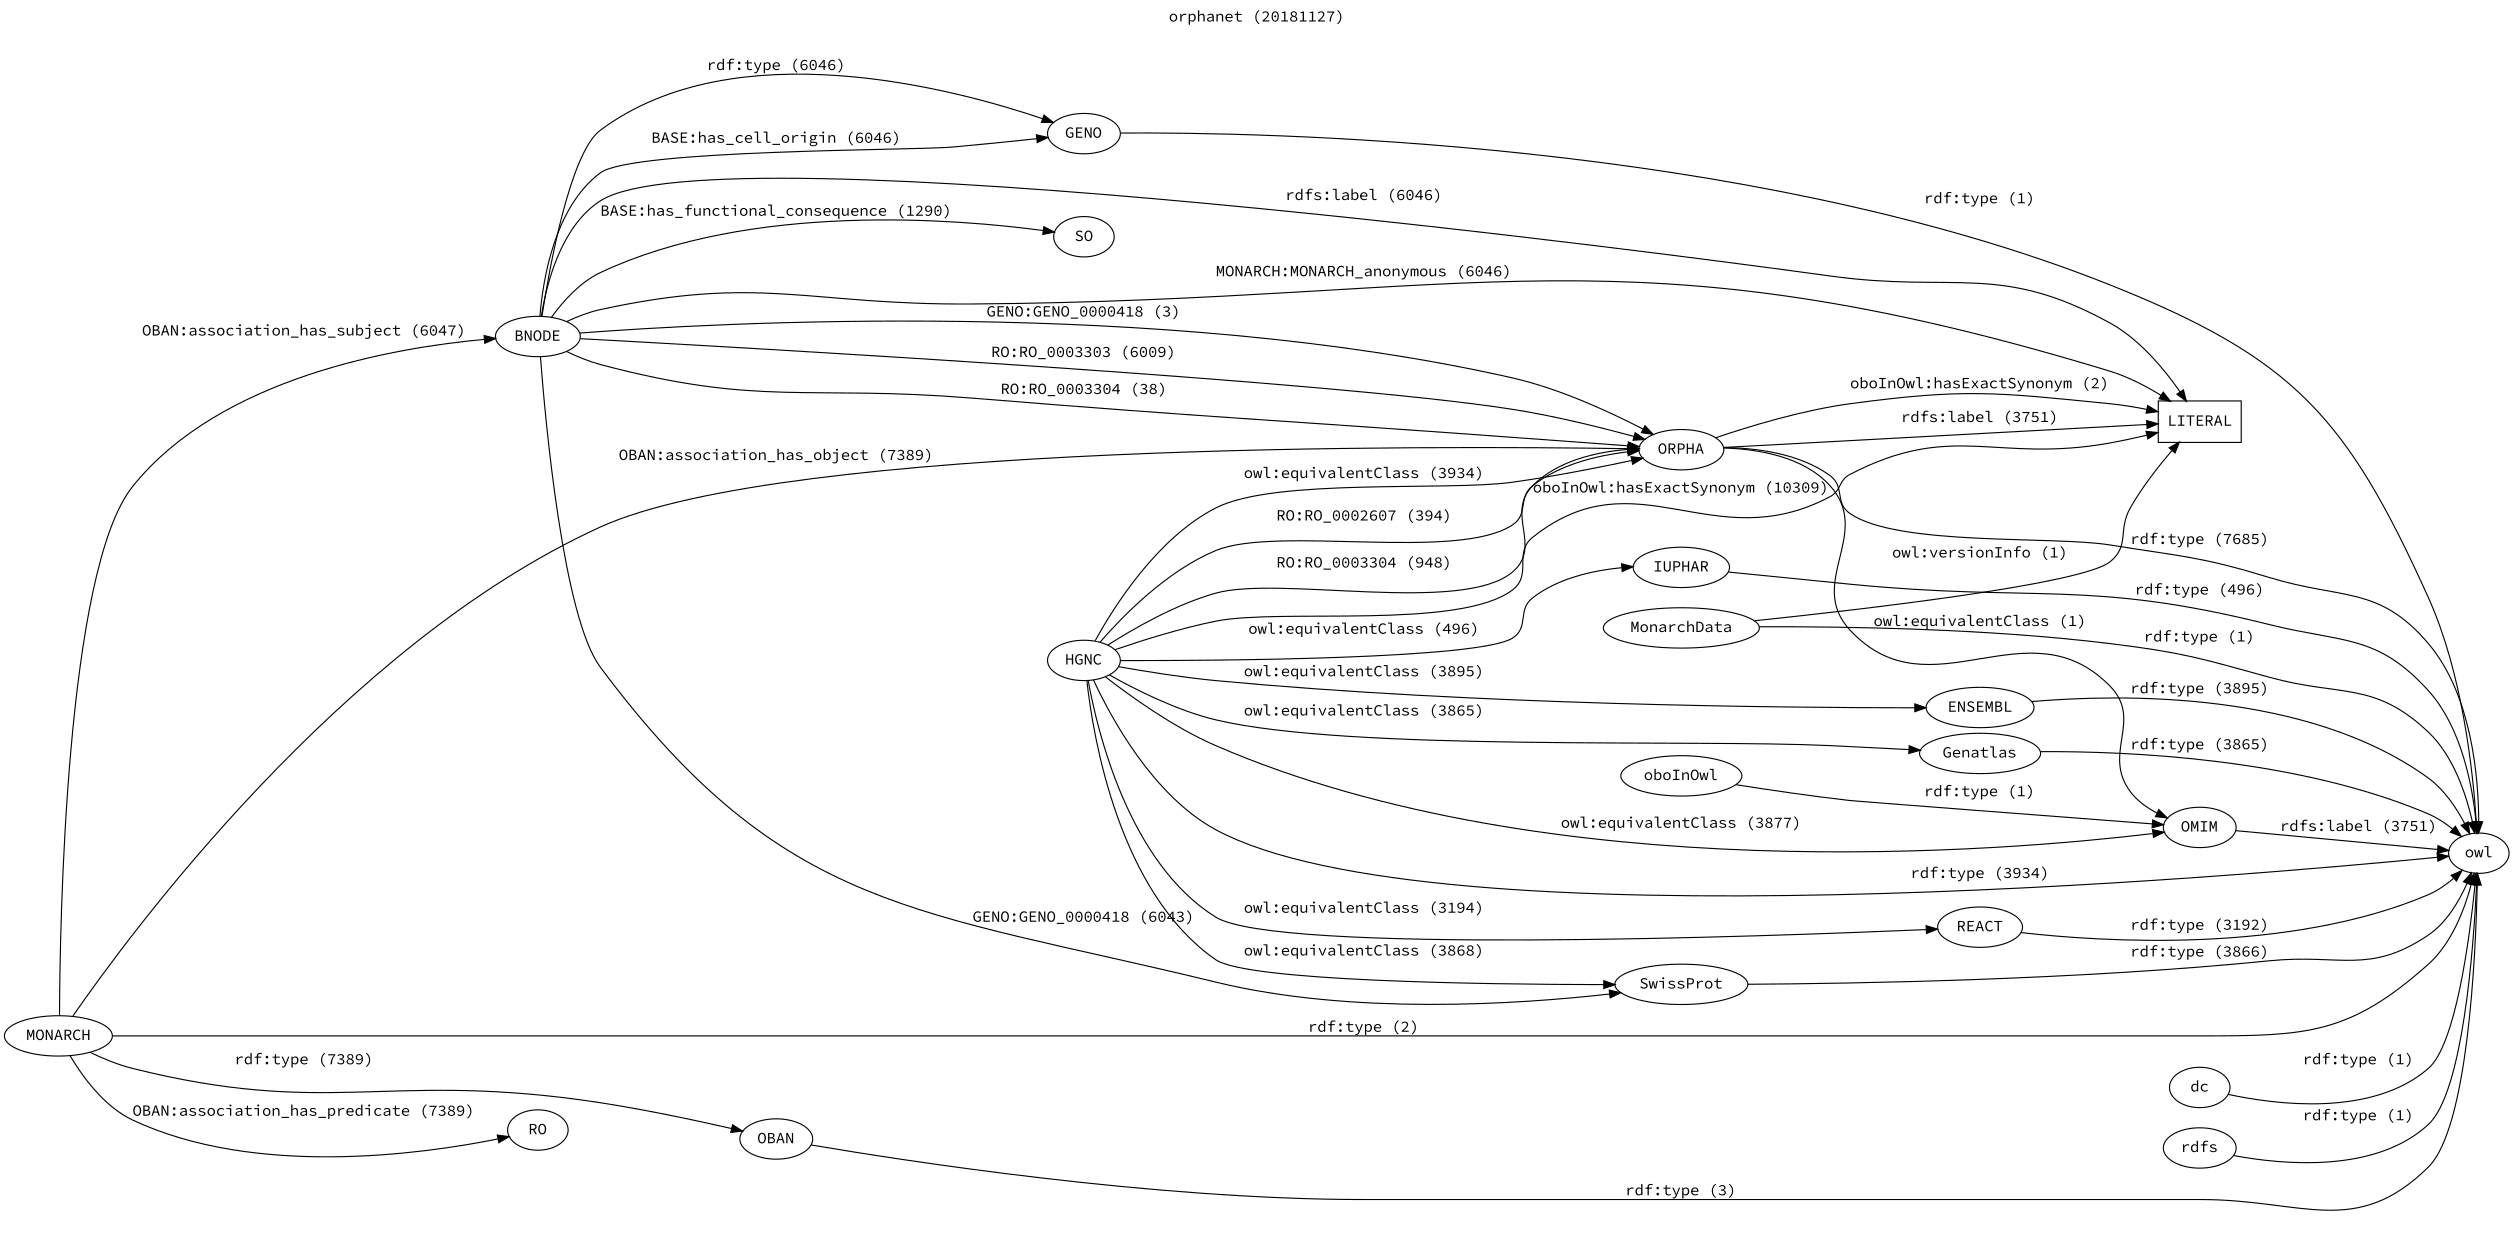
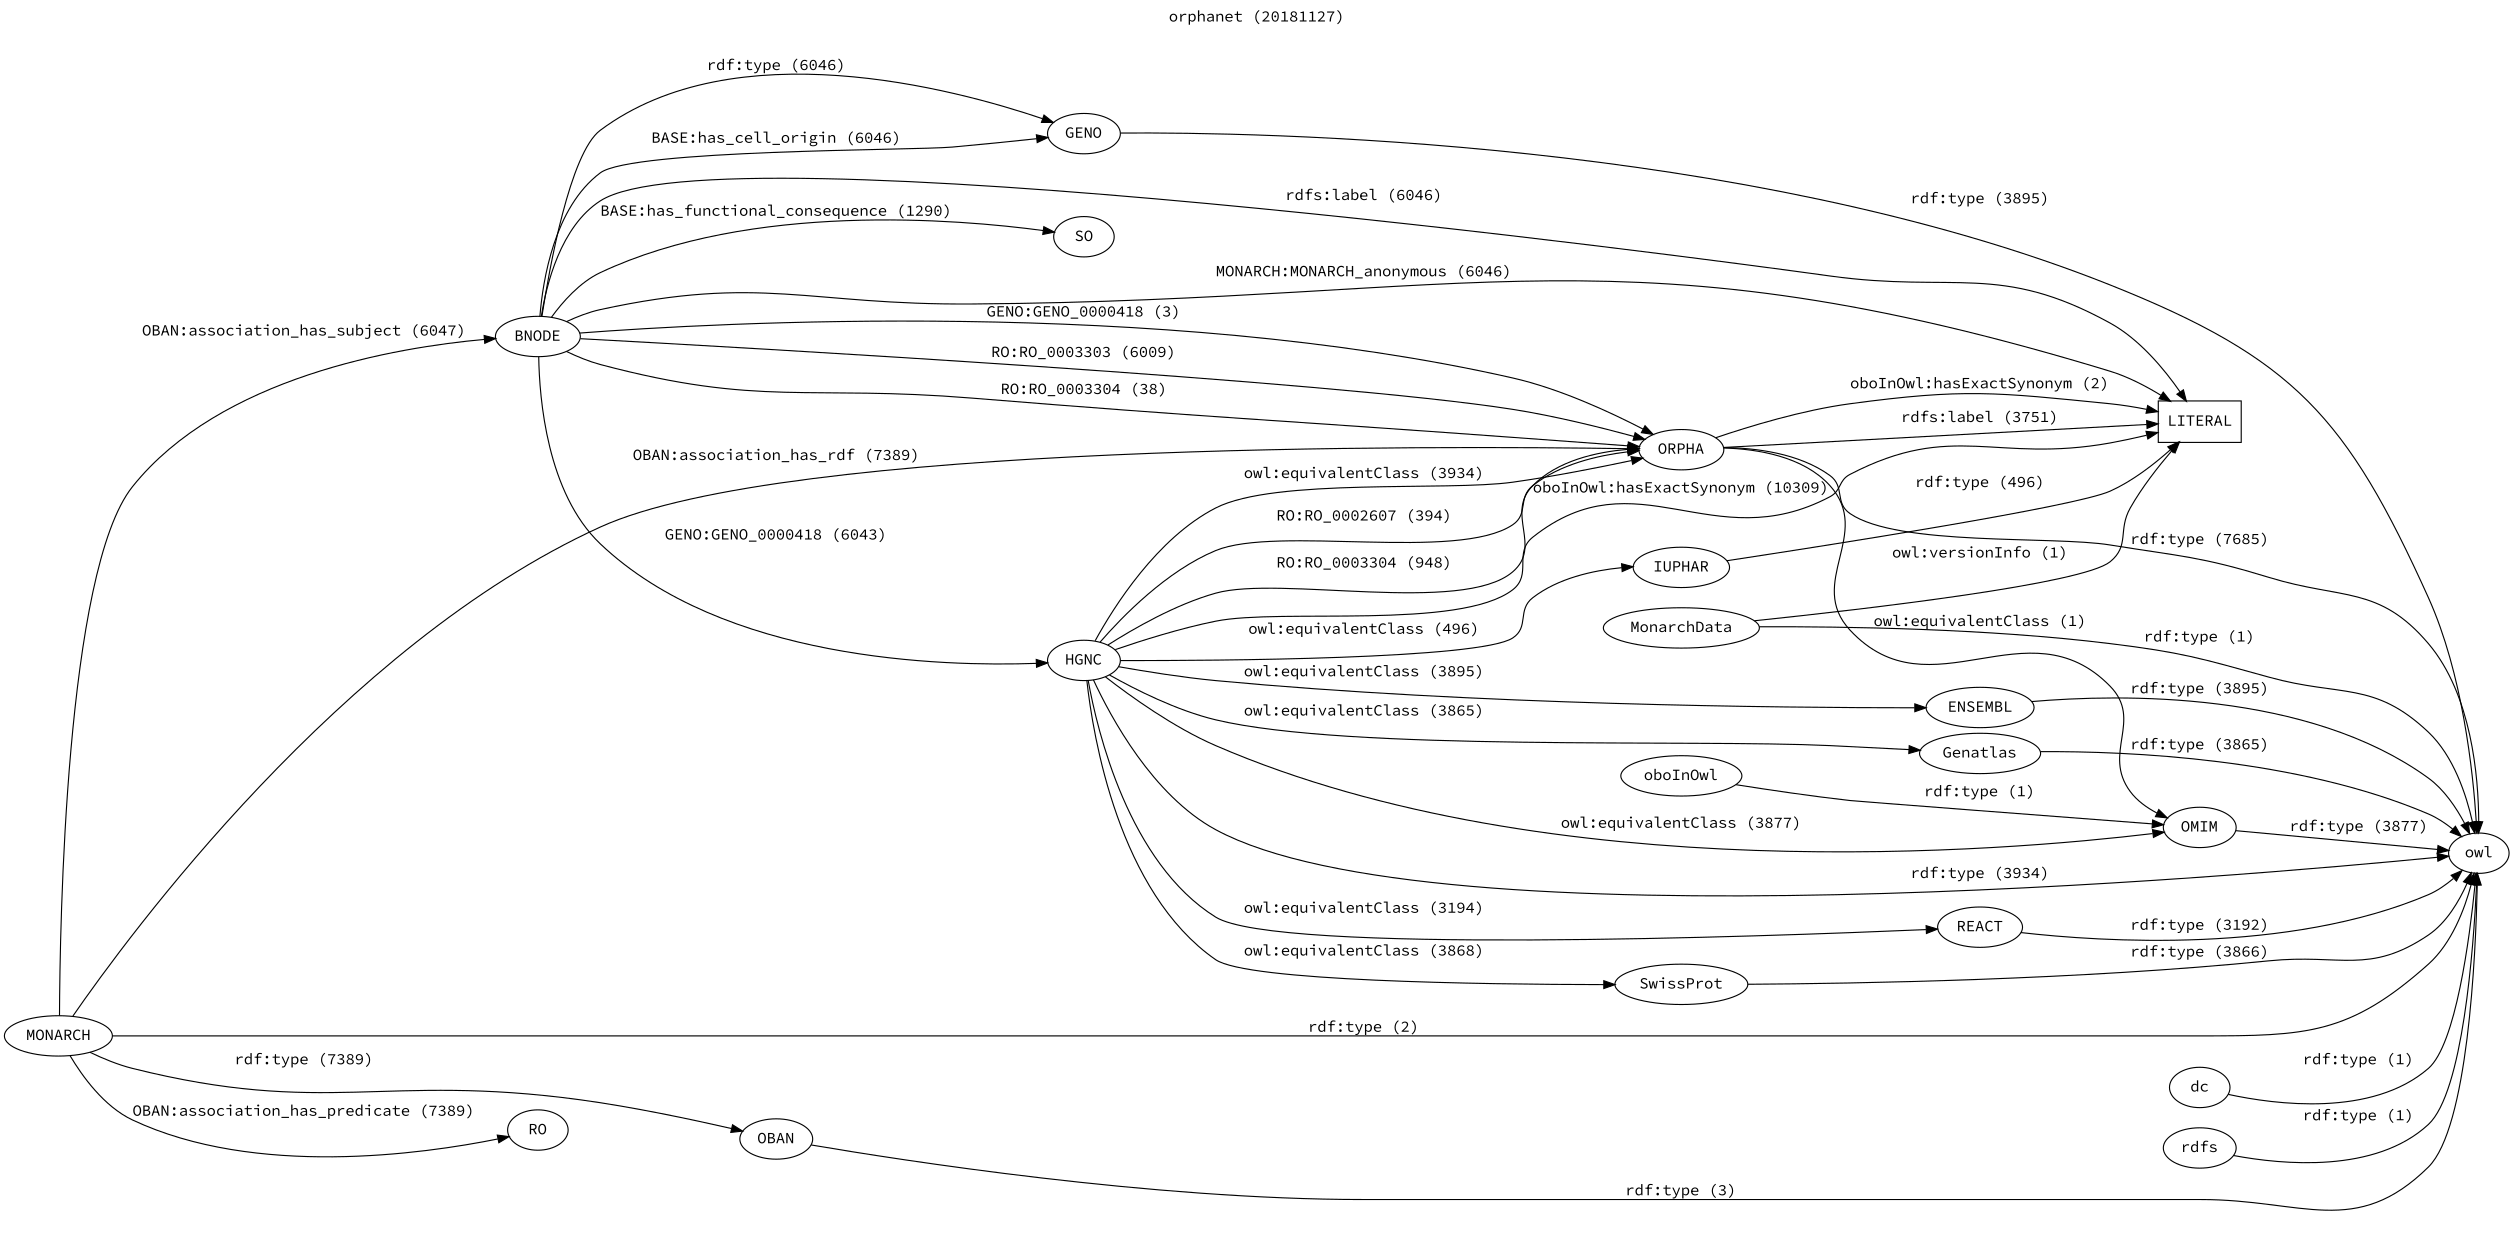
edge "GENO" -> "owl": label "rdf:type (1)" -> "rdf:type (3895)"
edge "MONARCH" -> "ORPHA": label "OBAN:association_has_object (7389)" -> "OBAN:association_has_rdf (7389)"
edge "IUPHAR" -> "owl": now "IUPHAR" -> "LITERAL"
edge "OMIM" -> "owl": label "rdfs:label (3751)" -> "rdf:type (3877)"
edge "BNODE" -> "SwissProt": now "BNODE" -> "HGNC"
